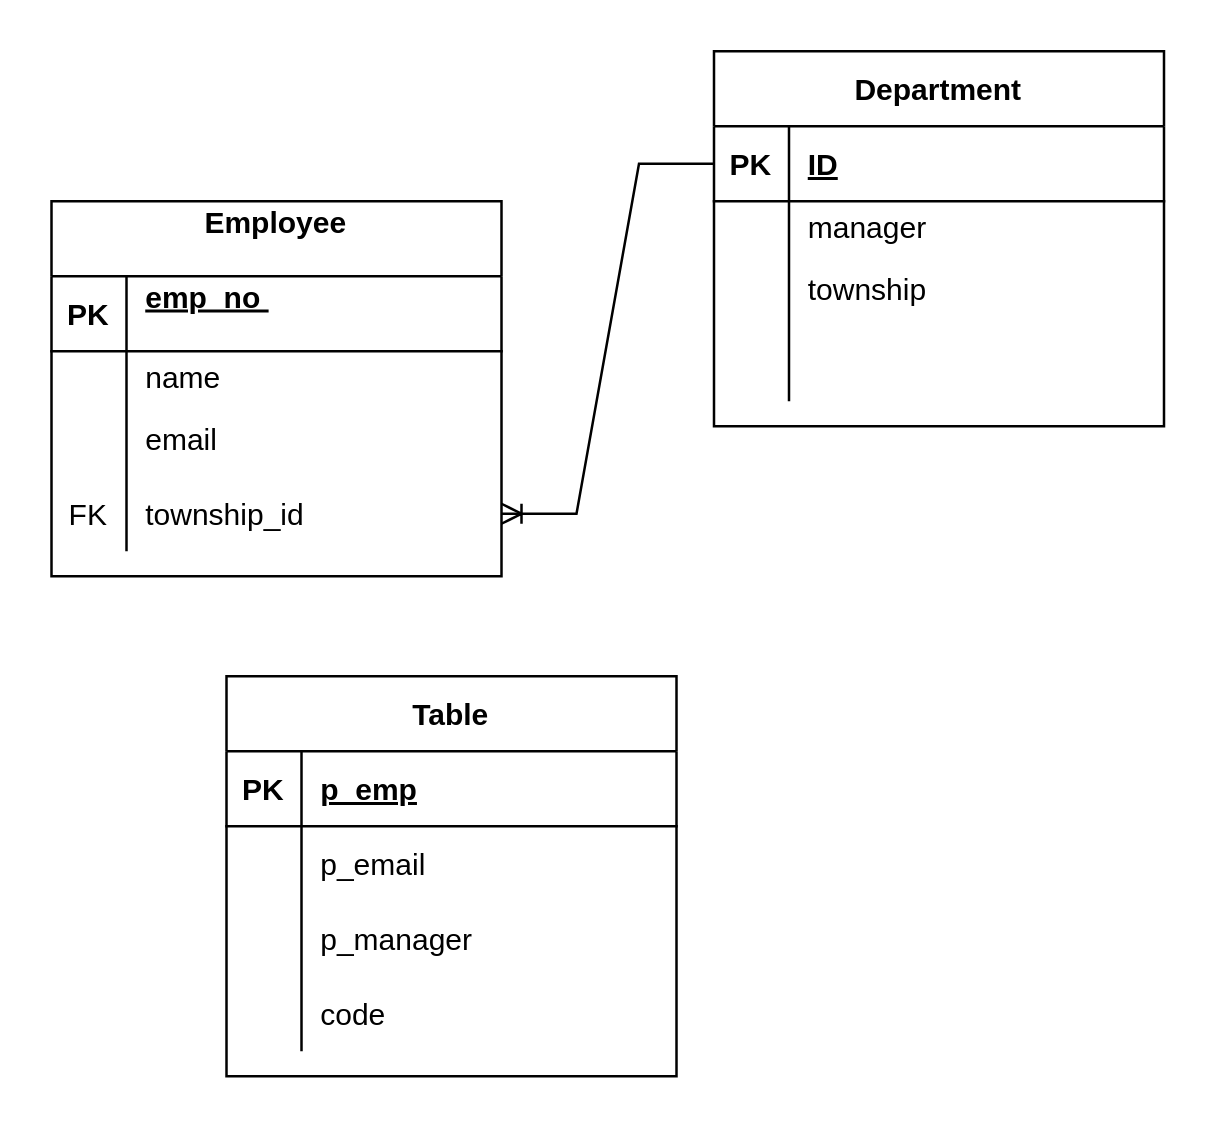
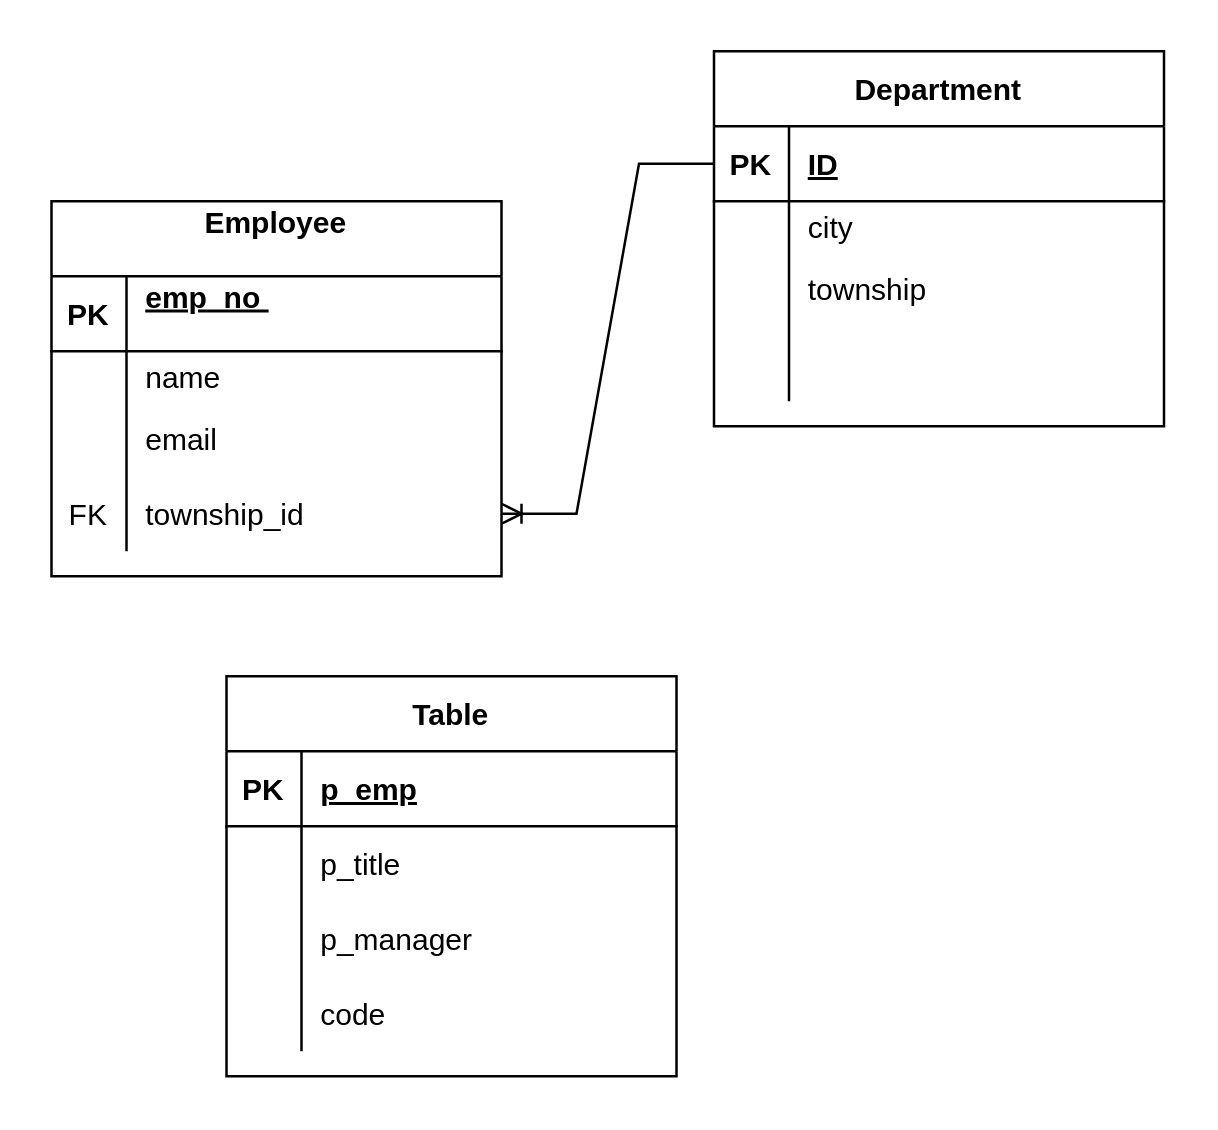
node "manager": label "manager" -> "city"
node "p_email": label "p_email" -> "p_title"
